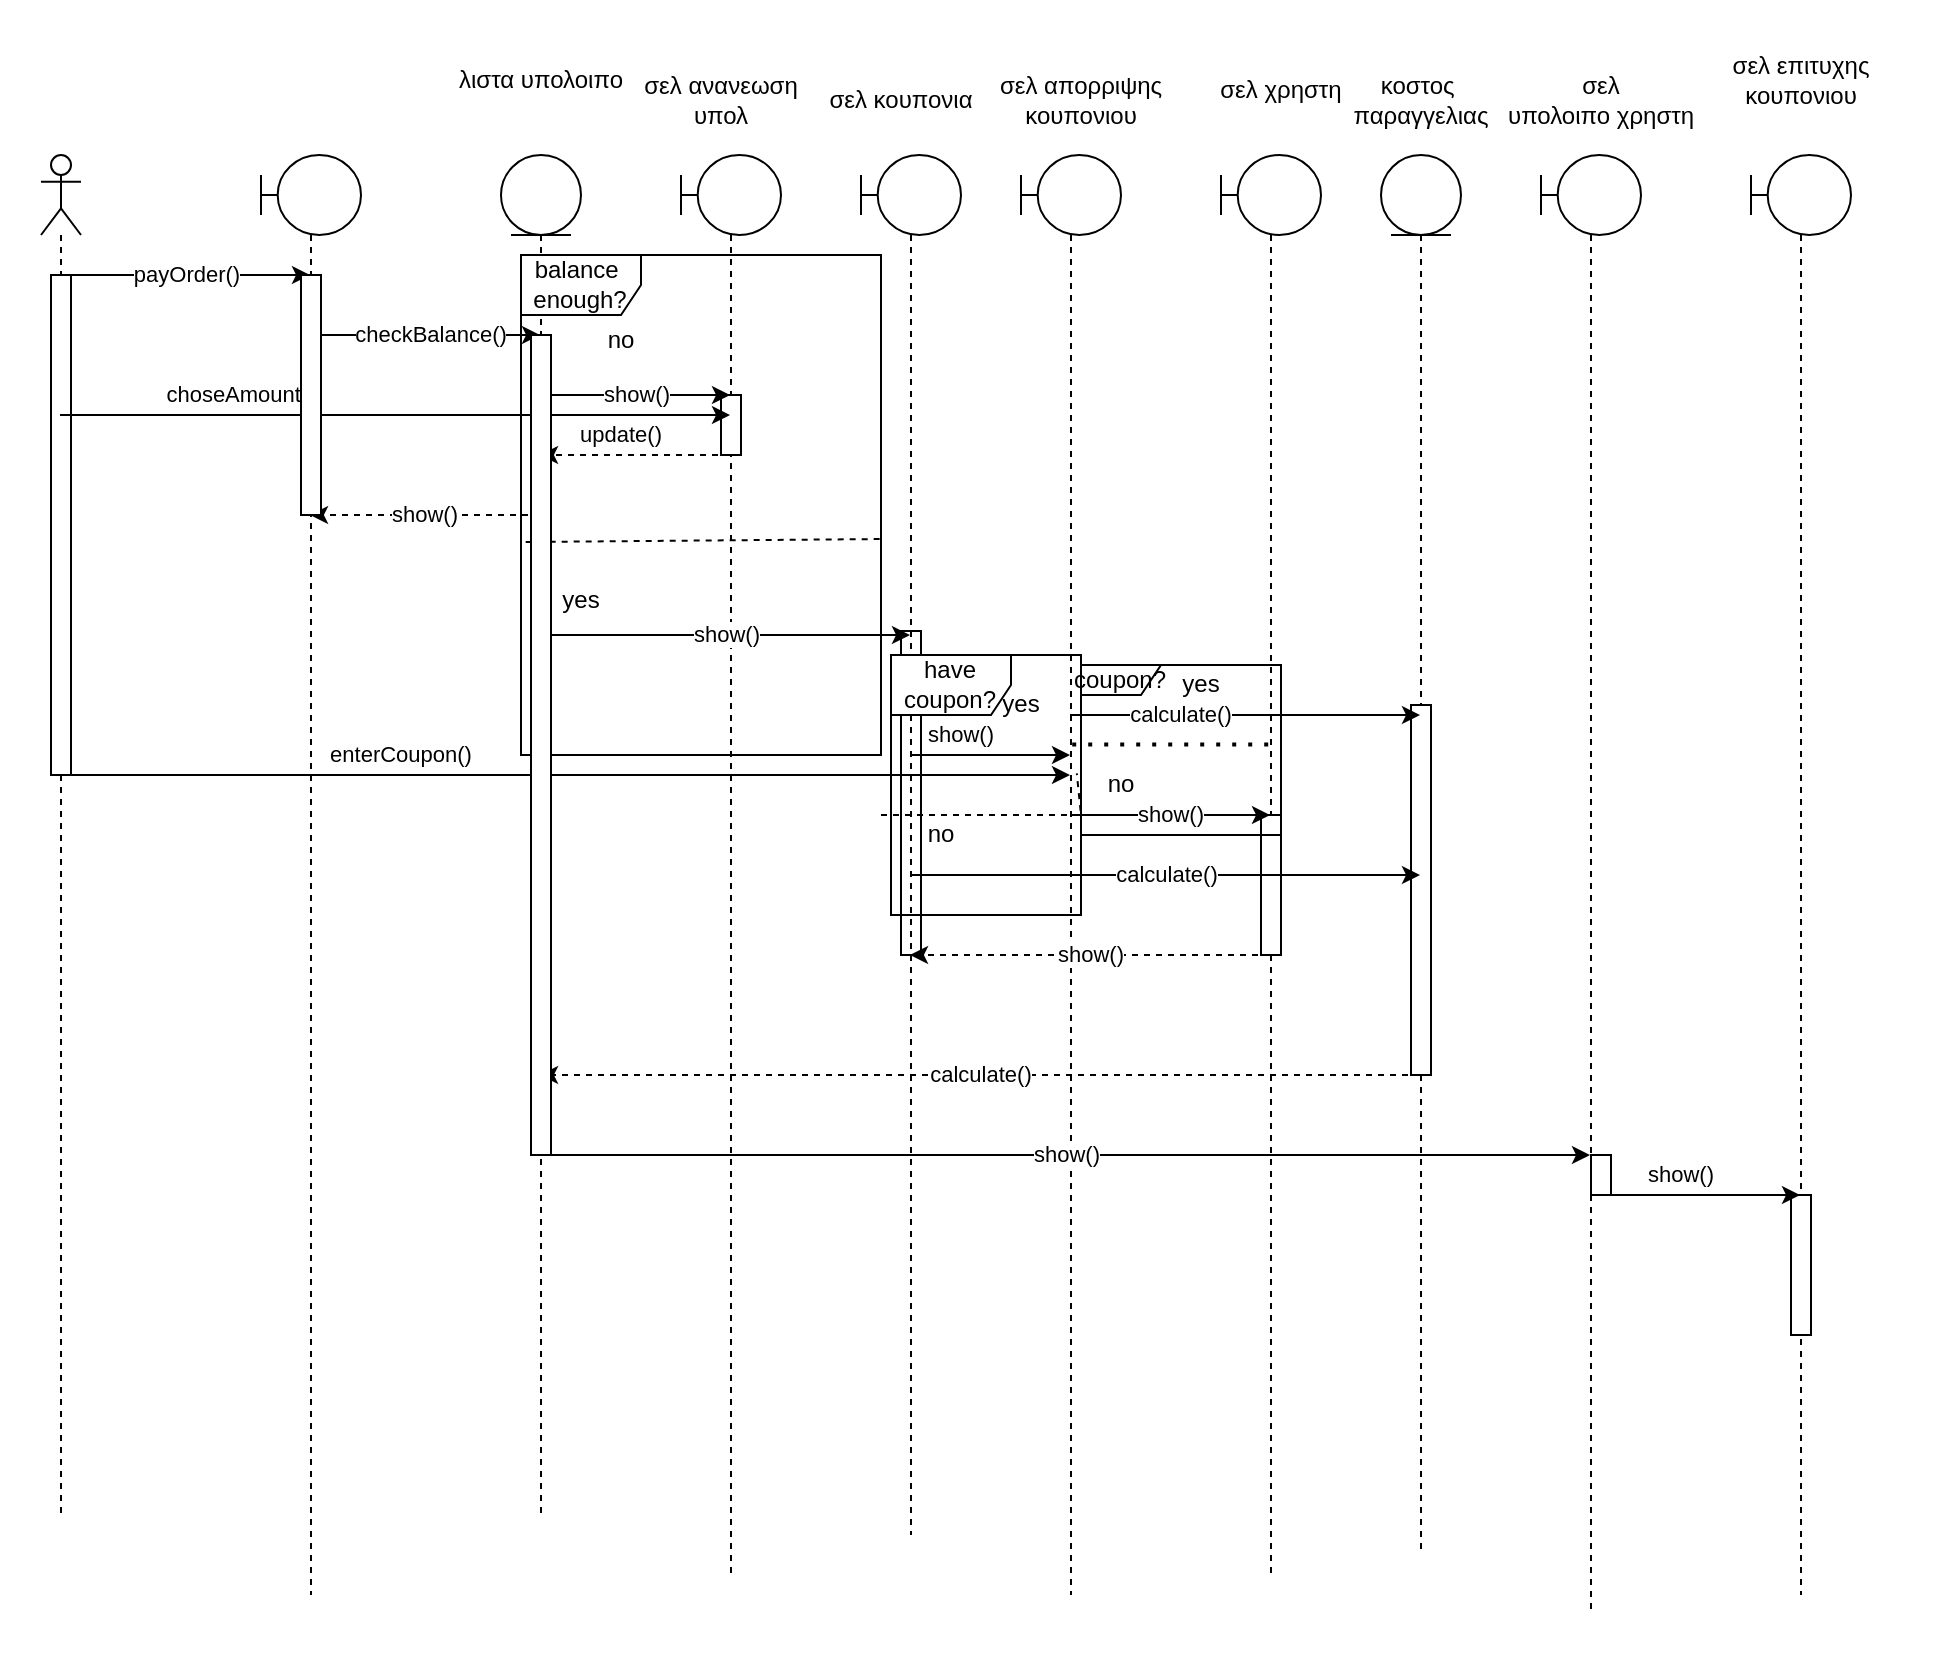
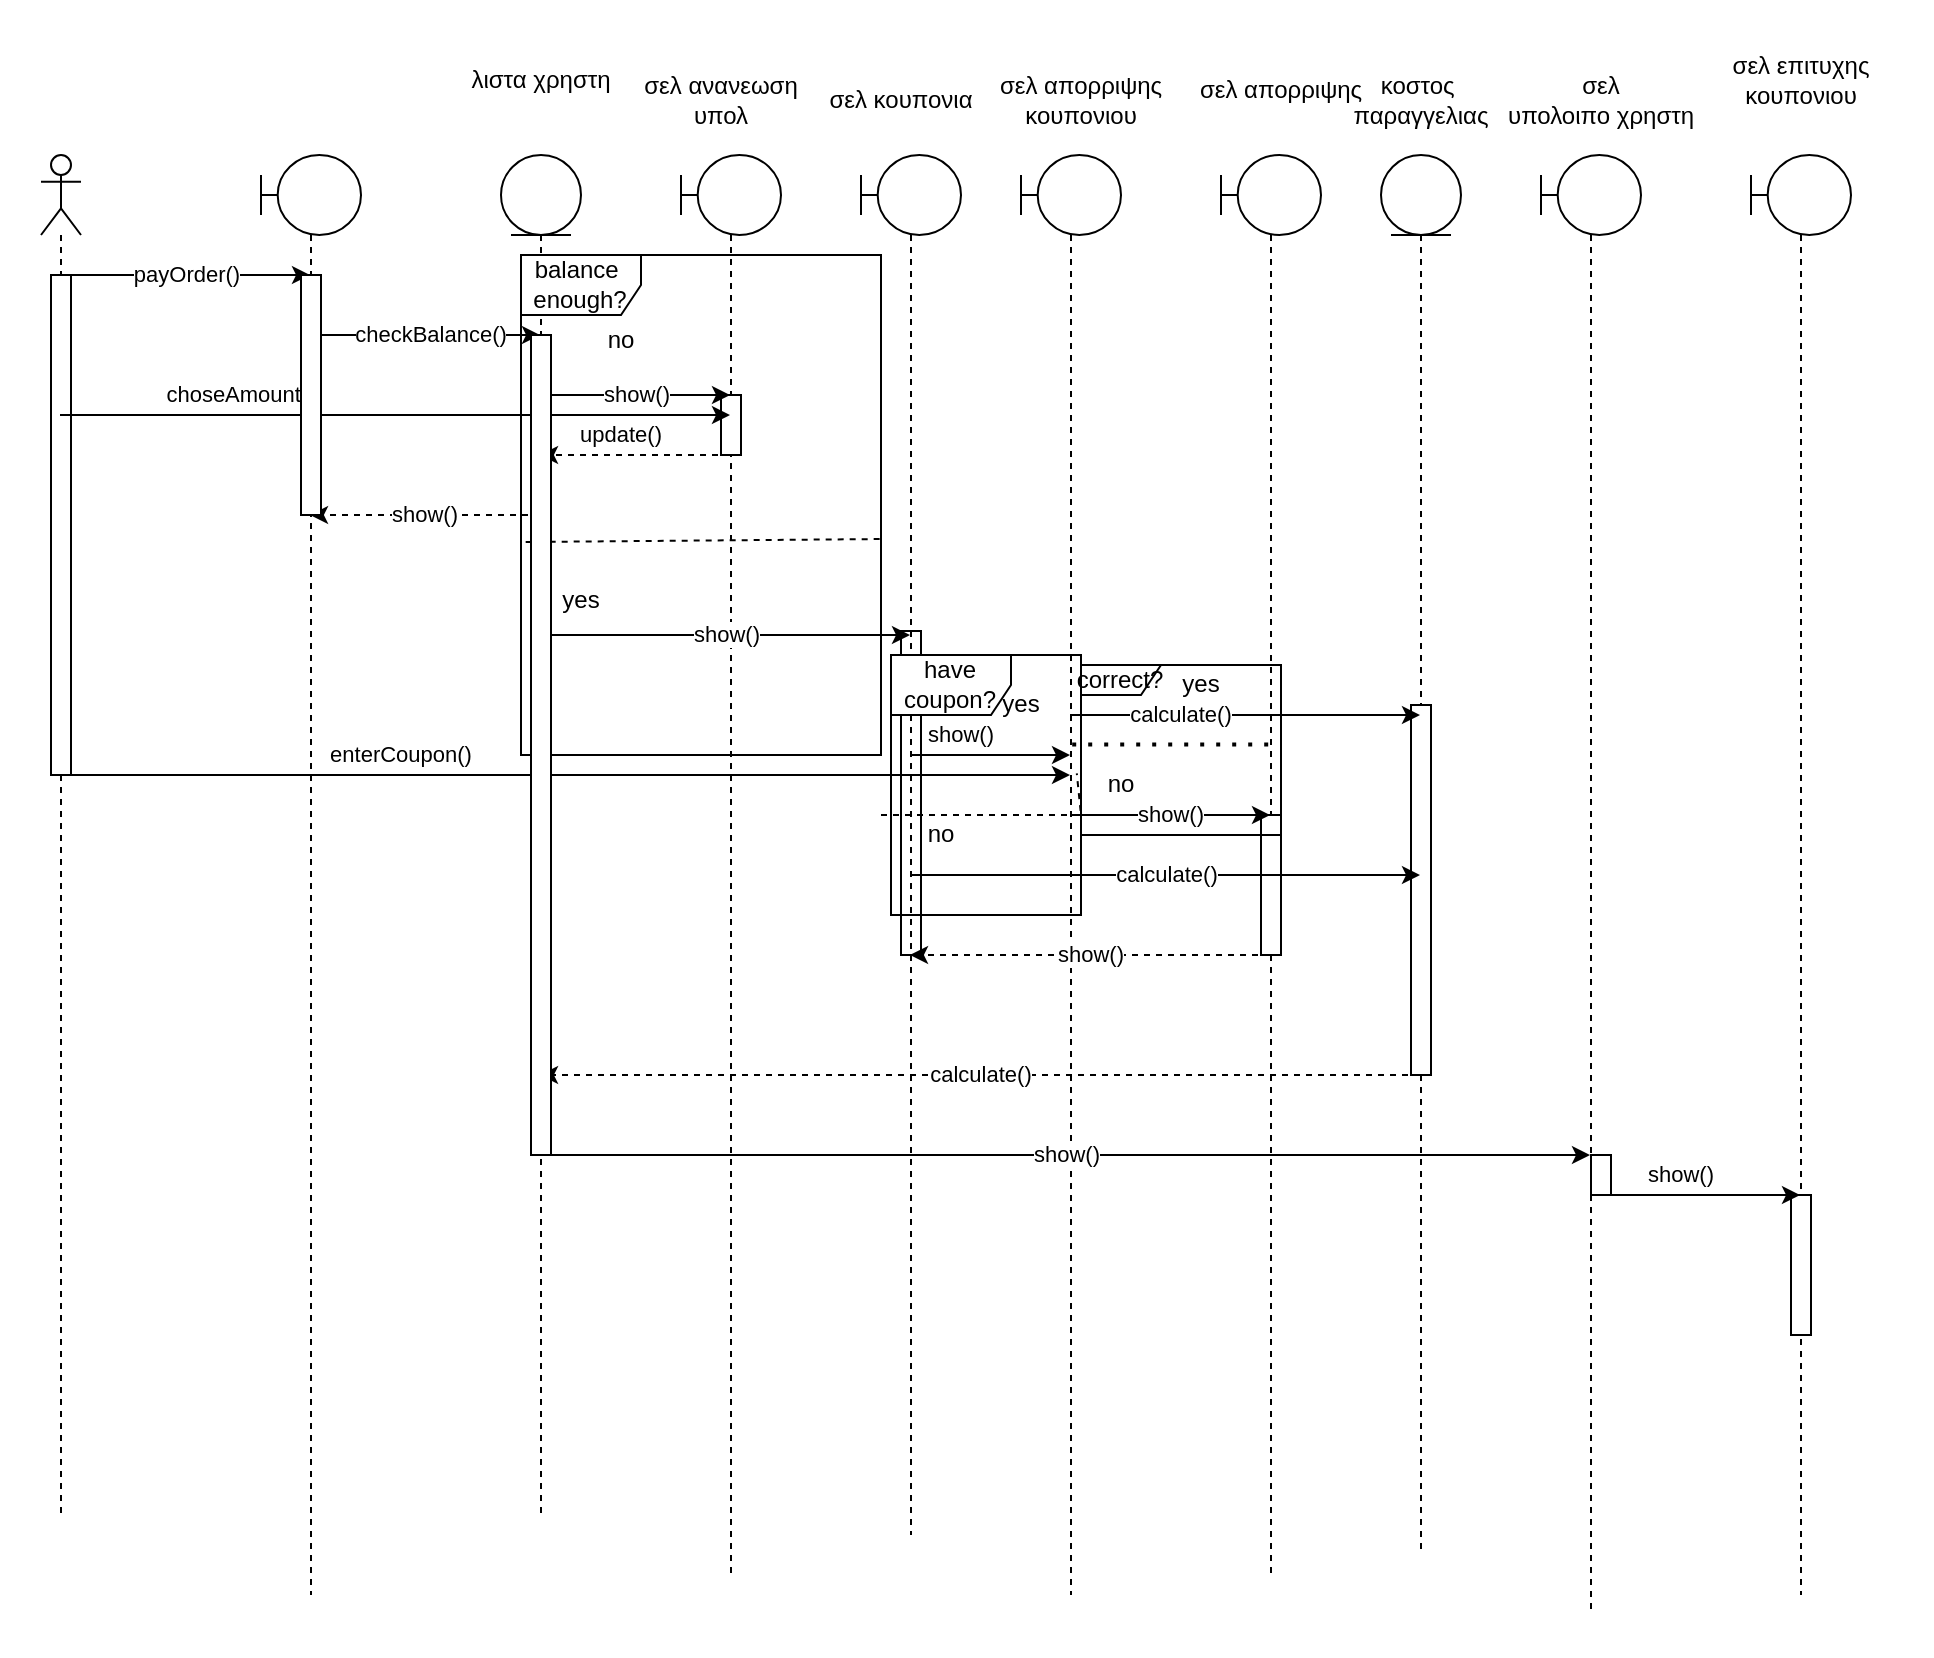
node "λιστα υπολοιπο": label "λιστα υπολοιπο" -> "λιστα χρηστη"
node "σελ χρηστη": label "σελ χρηστη" -> "σελ απορριψης"
node "coupon?": label "coupon?" -> "correct?"
